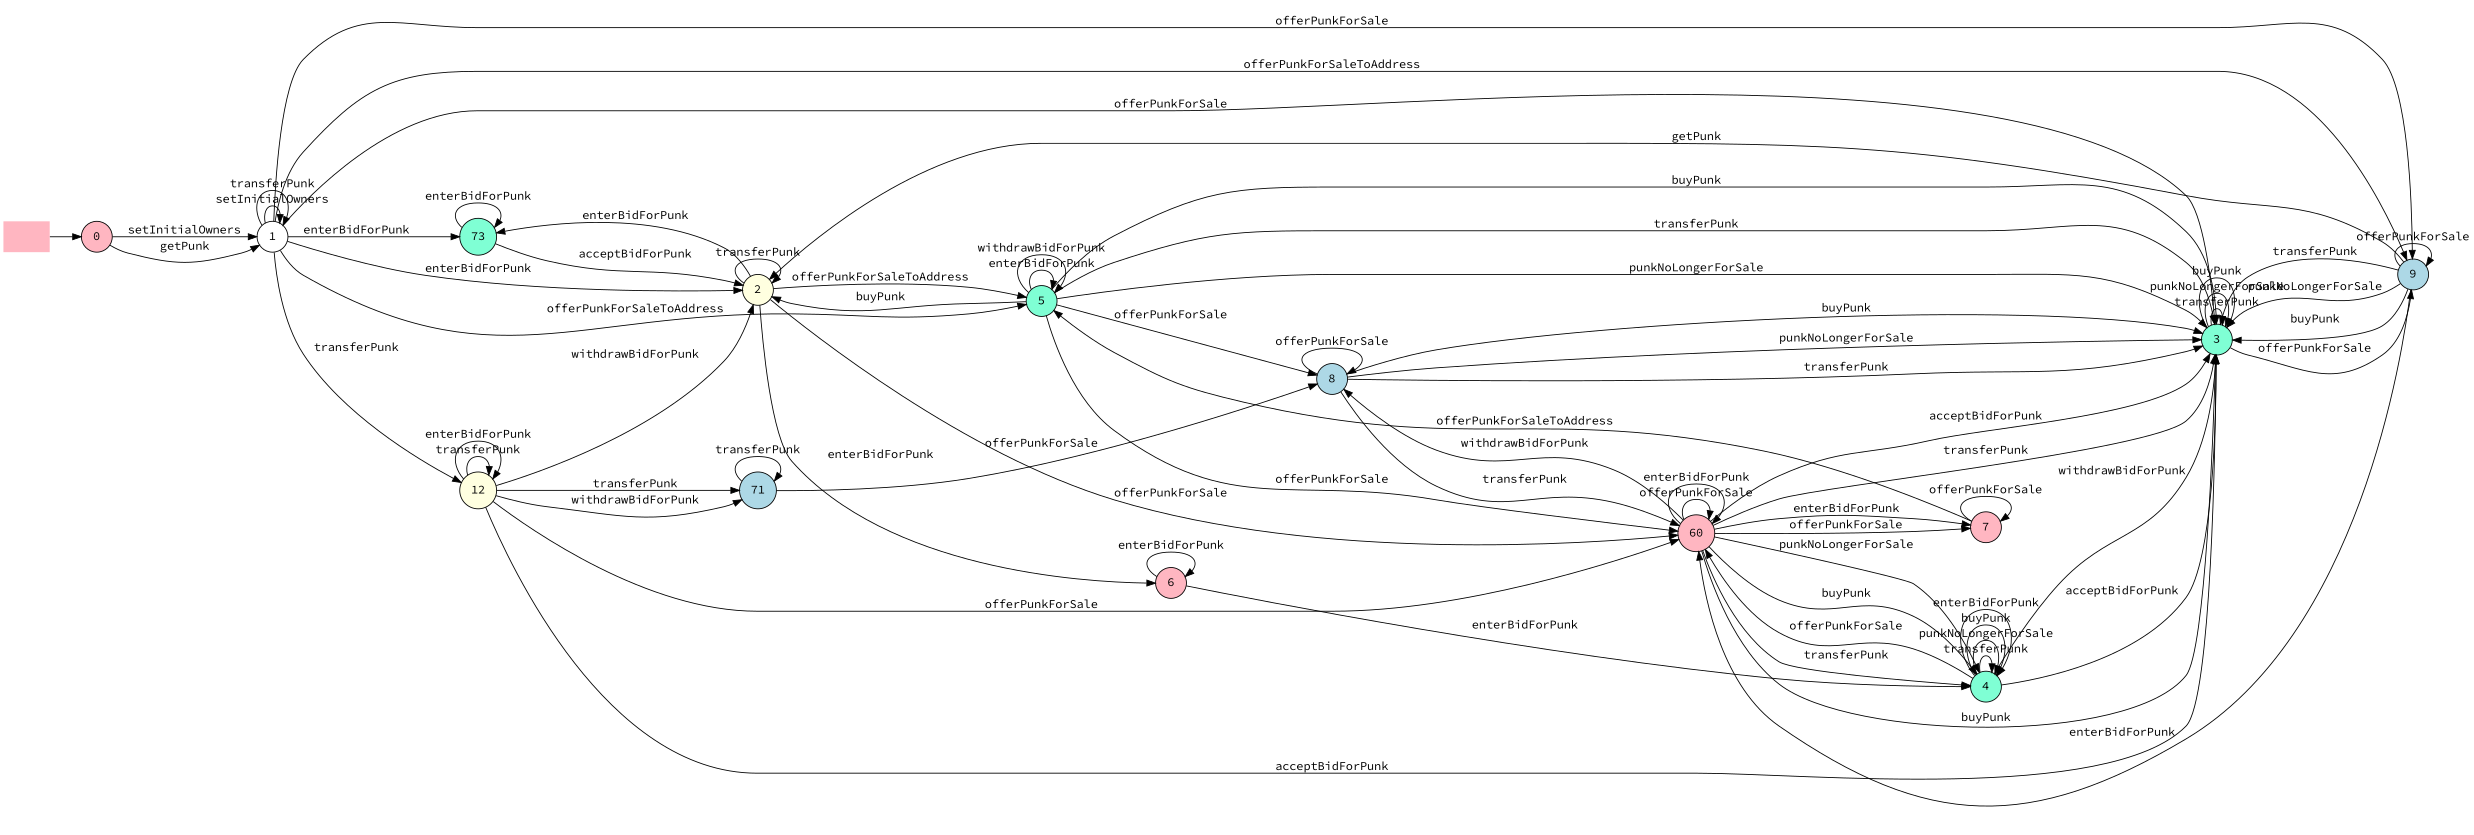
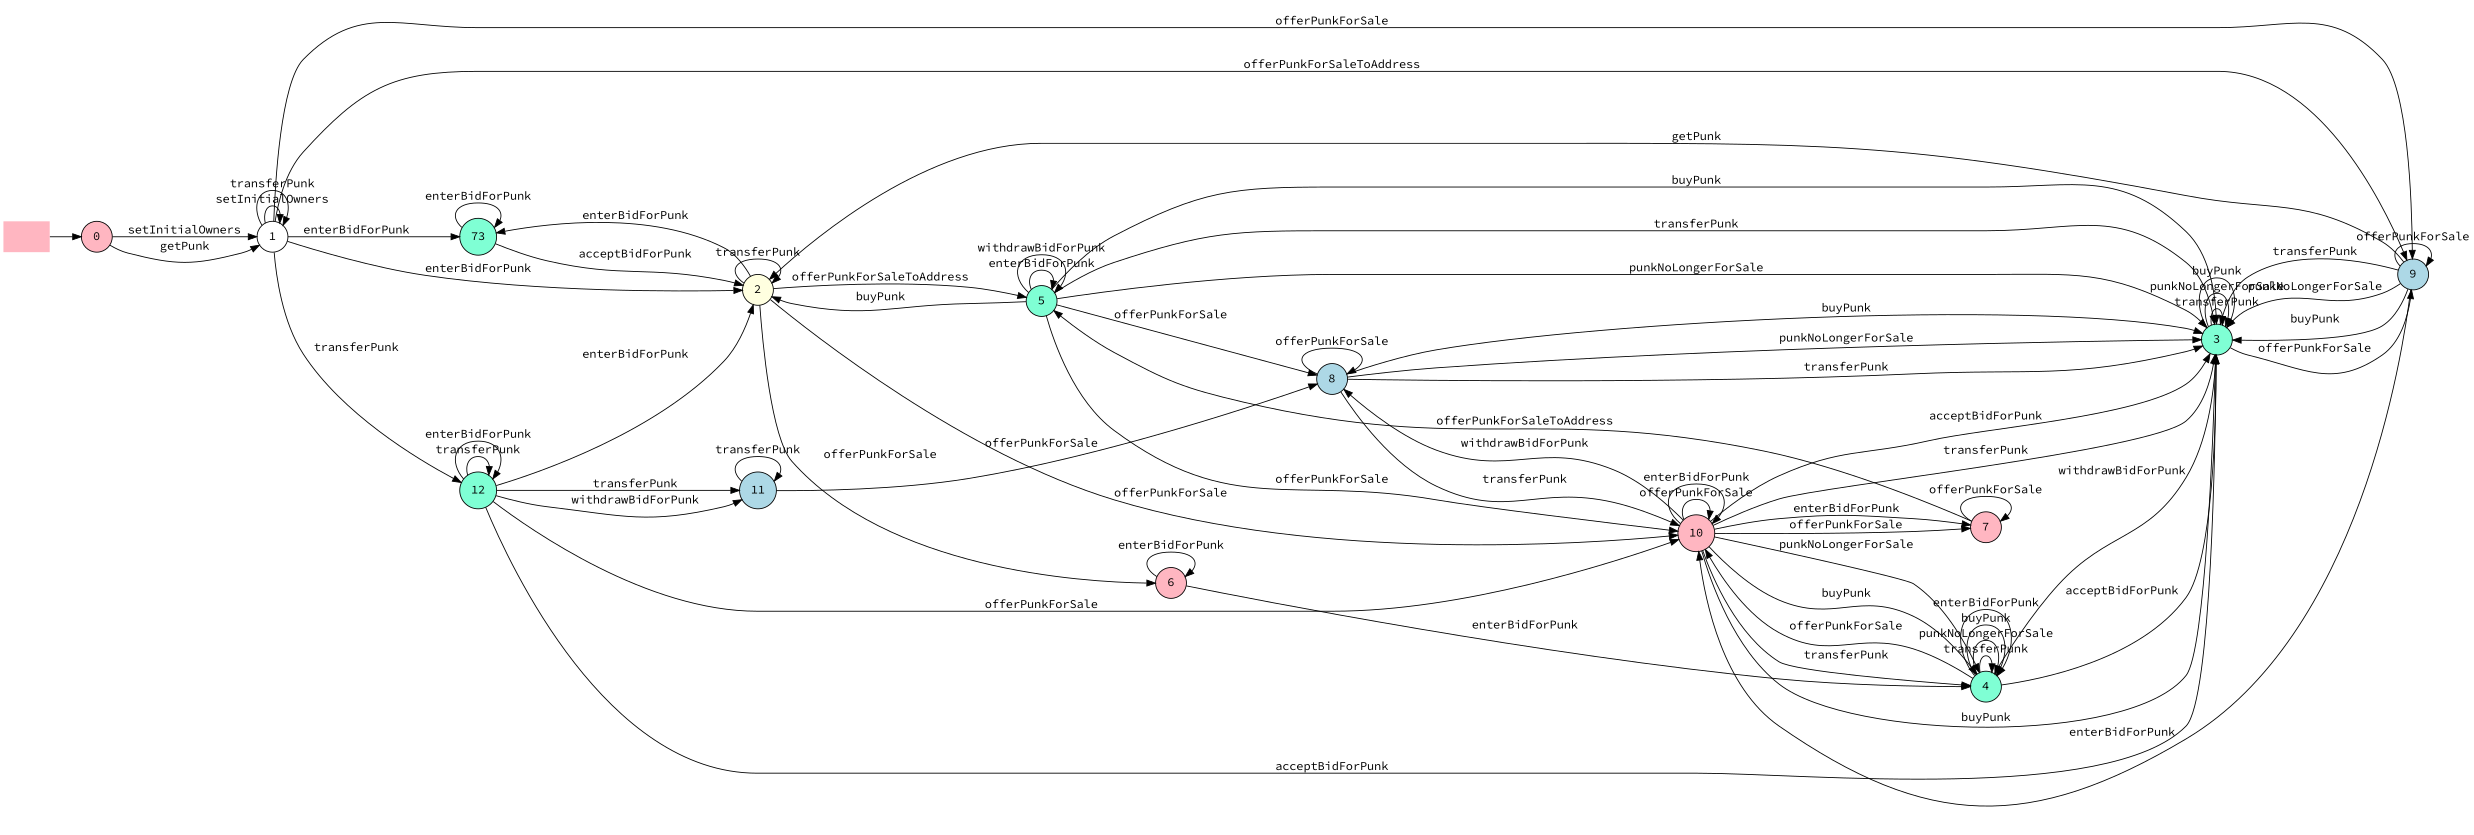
edge "1" -> "3": removed, label "offerPunkForSale"
edge "1" -> "5": removed, label "offerPunkForSaleToAddress"
edge "12" -> "2": label "withdrawBidForPunk" -> "enterBidForPunk"
edge "2" -> "6": label "enterBidForPunk" -> "offerPunkForSale"
node "12": fillcolor lightyellow -> aquamarine
node "71": label "71" -> "11"
node "60": label "60" -> "10"
